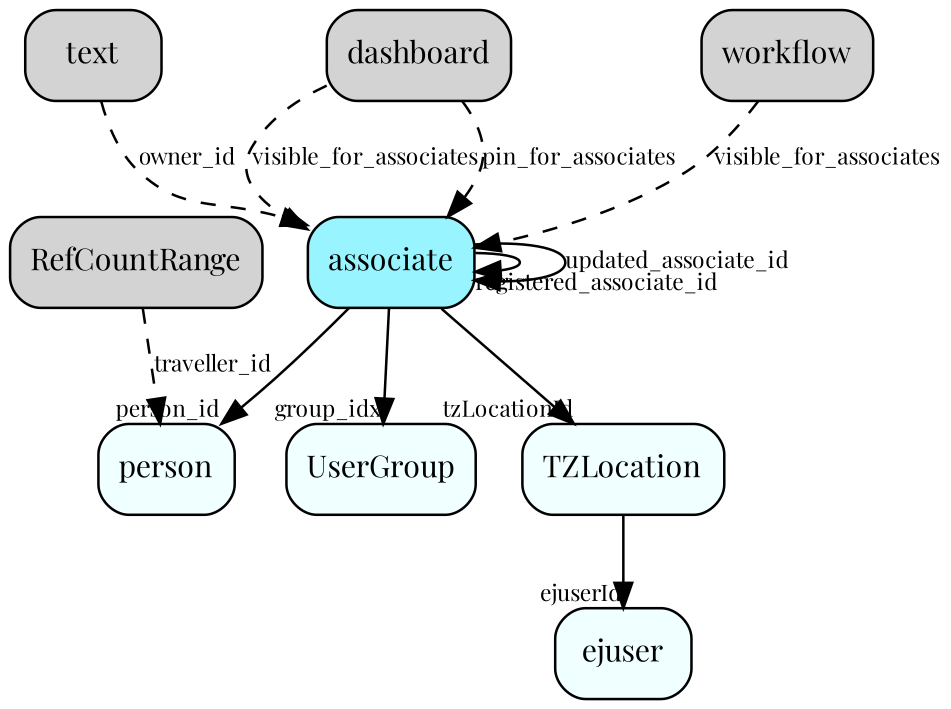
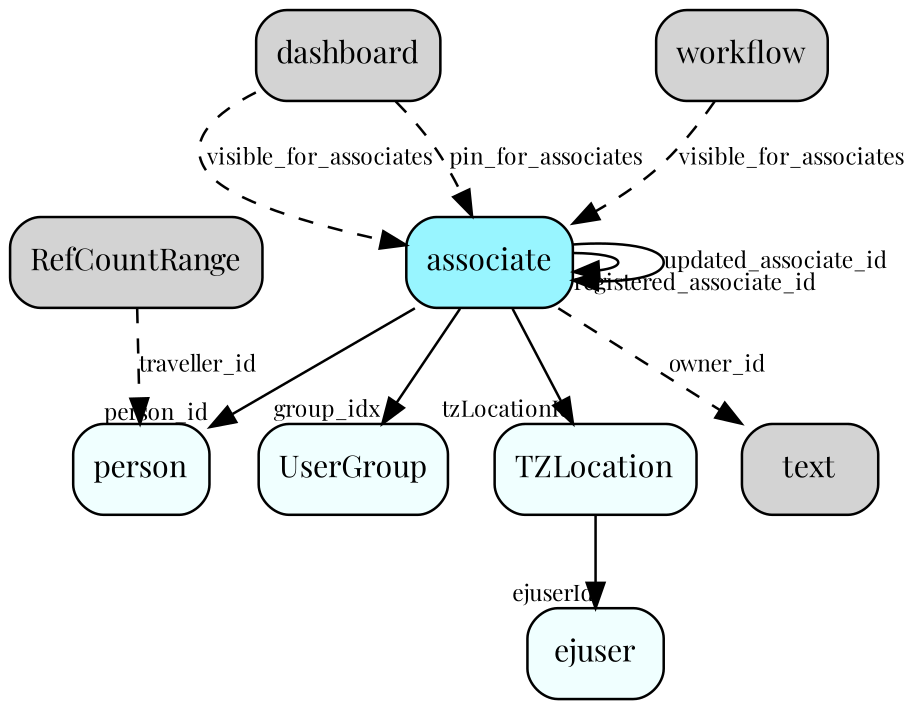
edge "text" -> "associate": reversed
